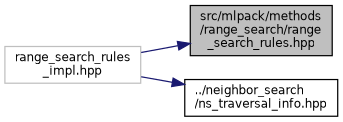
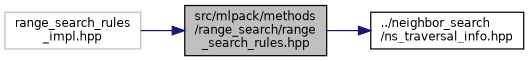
edge "range_search_rules _impl.hpp" -> "../neighbor_search /ns_traversal_info.hpp": now "src/mlpack/methods /range_search/range _search_rules.hpp" -> "../neighbor_search /ns_traversal_info.hpp"
